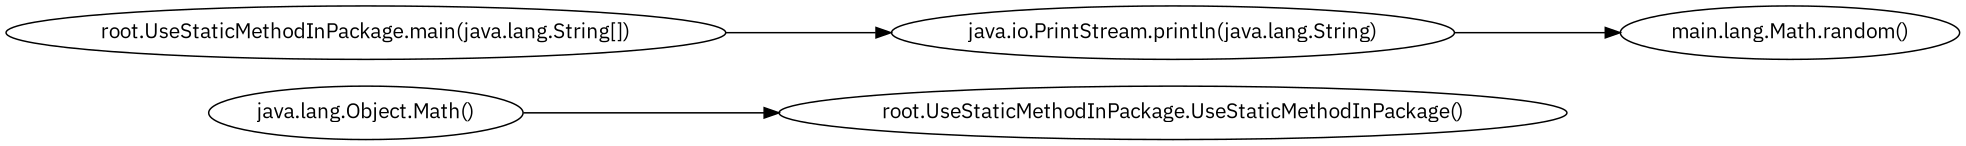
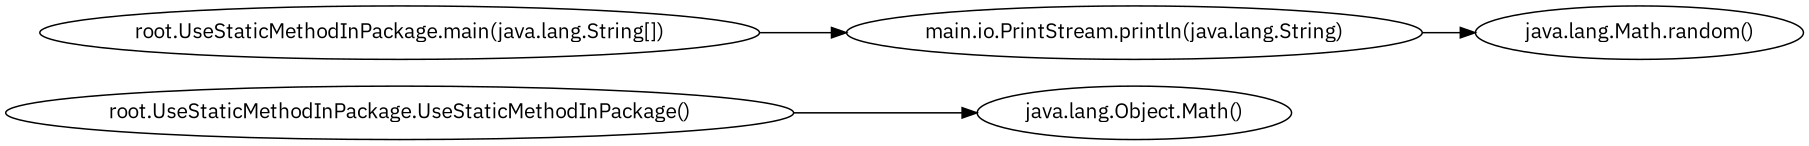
node "java.io.PrintStream.println(java.lang.String)": label "java.io.PrintStream.println(java.lang.String)" -> "main.io.PrintStream.println(java.lang.String)"
node "main.lang.Math.random()": label "main.lang.Math.random()" -> "java.lang.Math.random()"
edge "java.lang.Object.Math()" -> "root.UseStaticMethodInPackage.UseStaticMethodInPackage()": reversed
